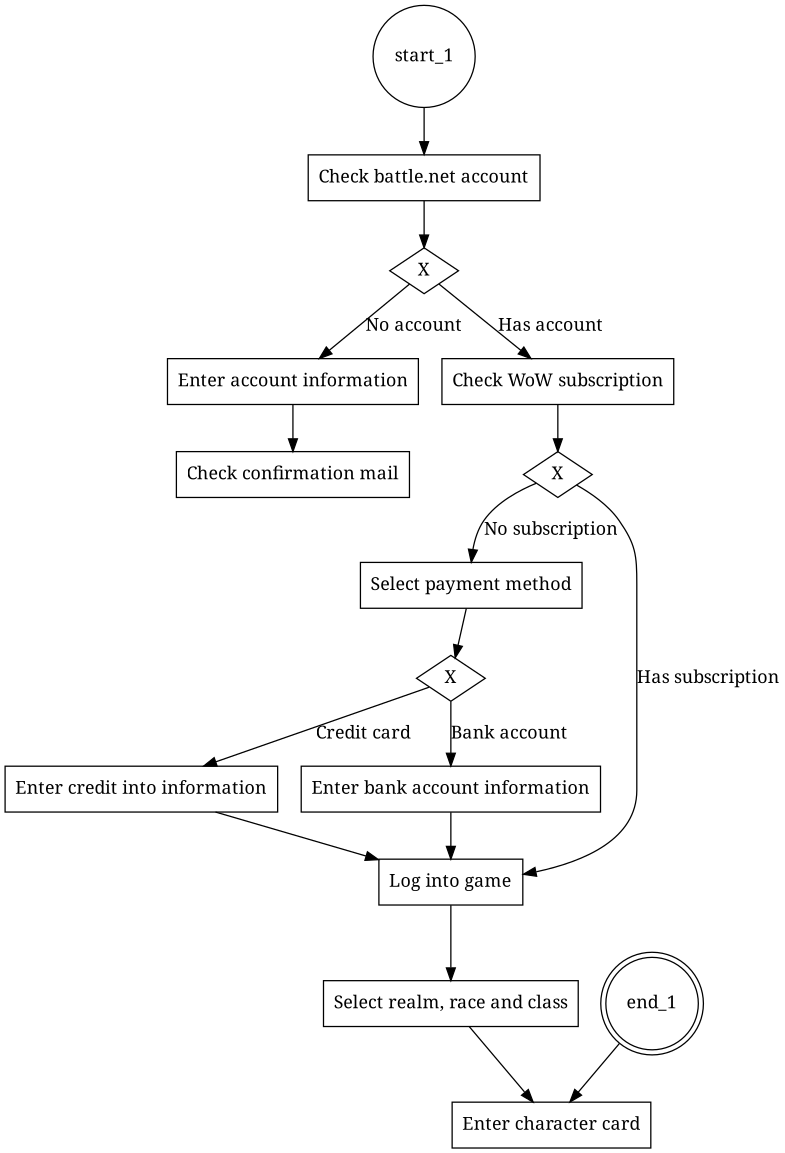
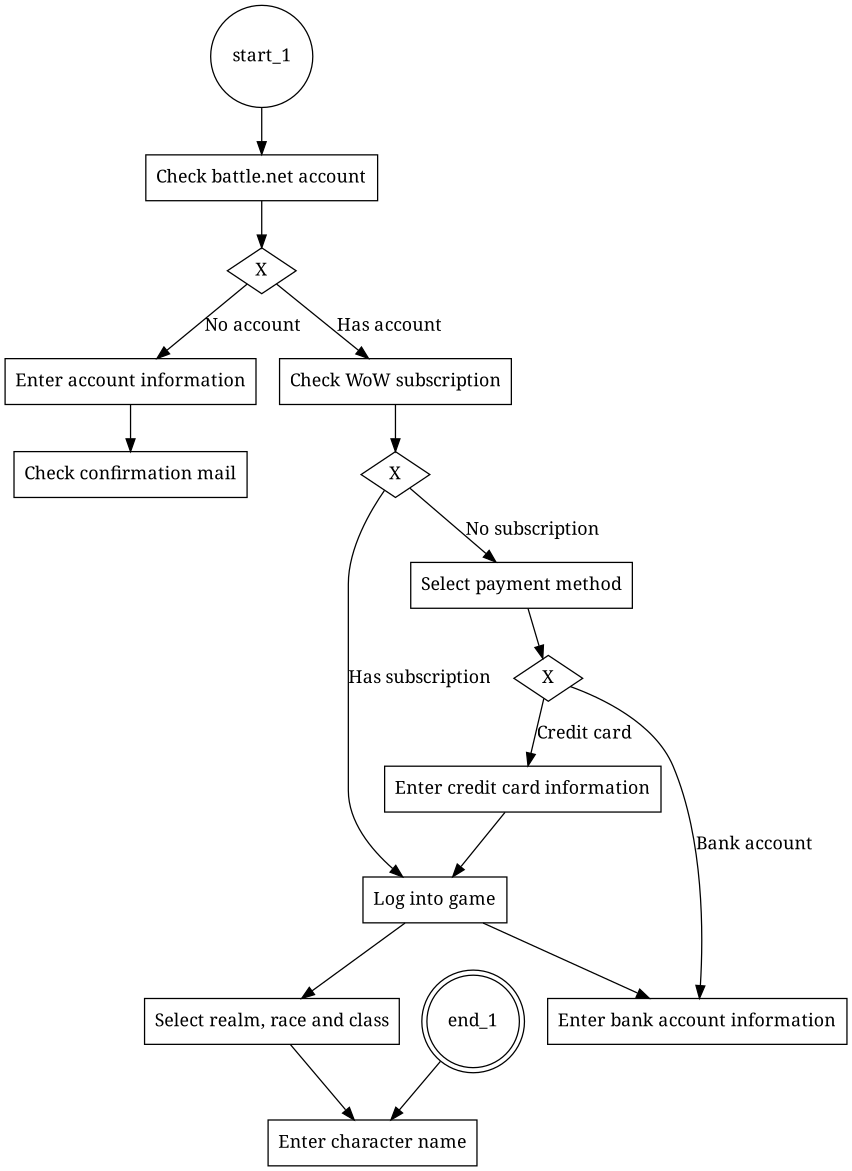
node "Enter credit into information": label "Enter credit into information" -> "Enter credit card information"
edge "Enter bank account information" -> "Log into game": reversed
node "Enter character card": label "Enter character card" -> "Enter character name"
